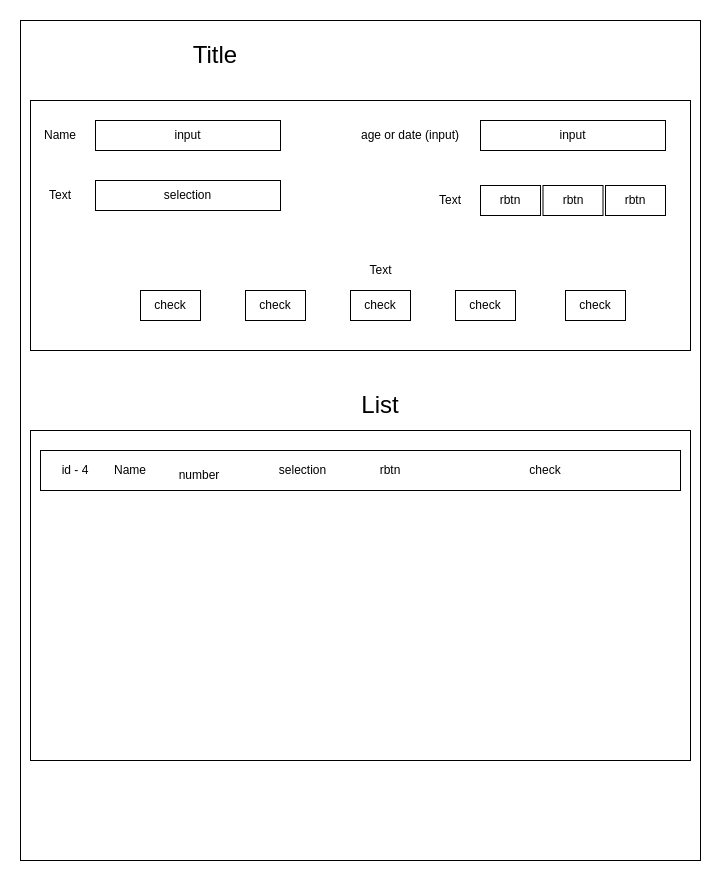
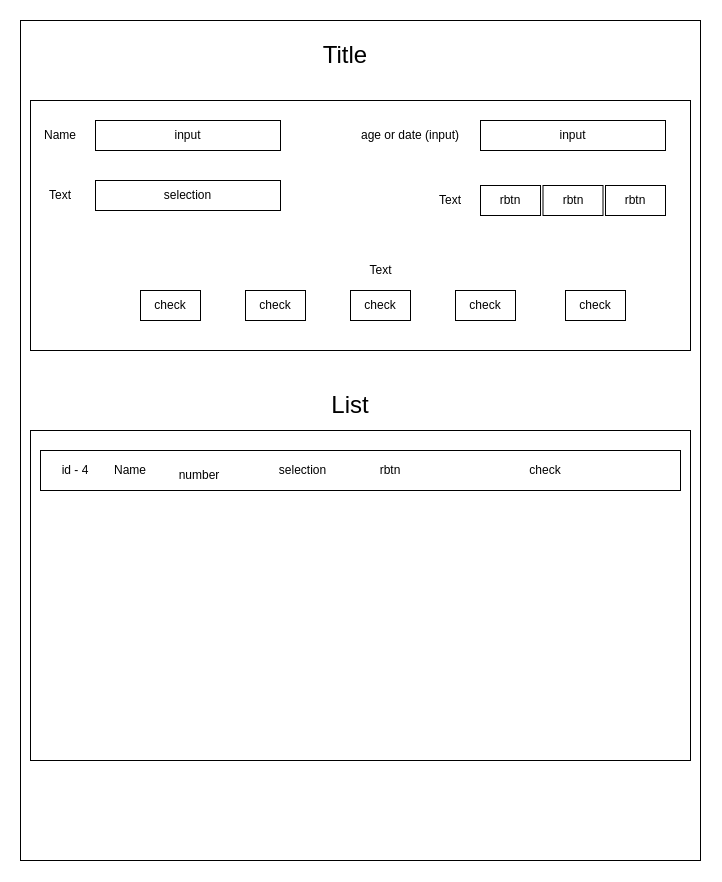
node "Title": moved (216, 56) -> (346, 56)
node "List": moved (381, 406) -> (351, 406)
